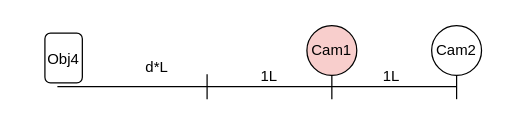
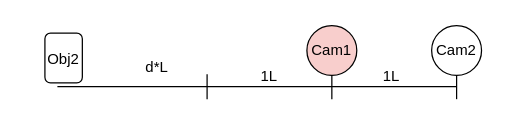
node "Obj4": label "Obj4" -> "Obj2"
